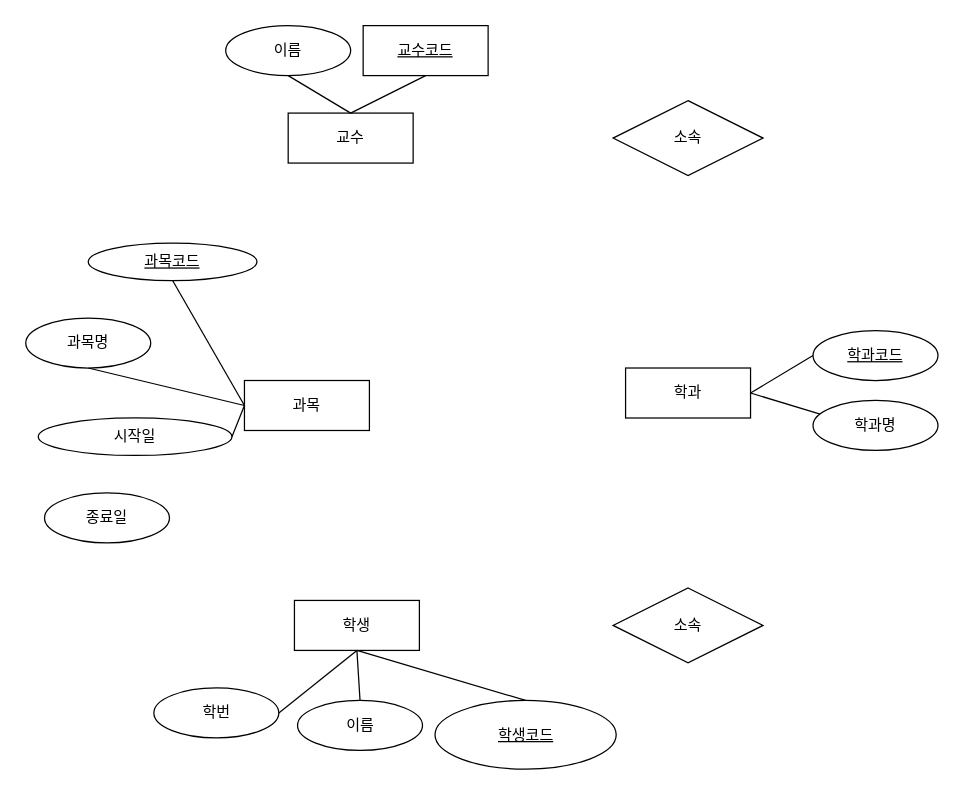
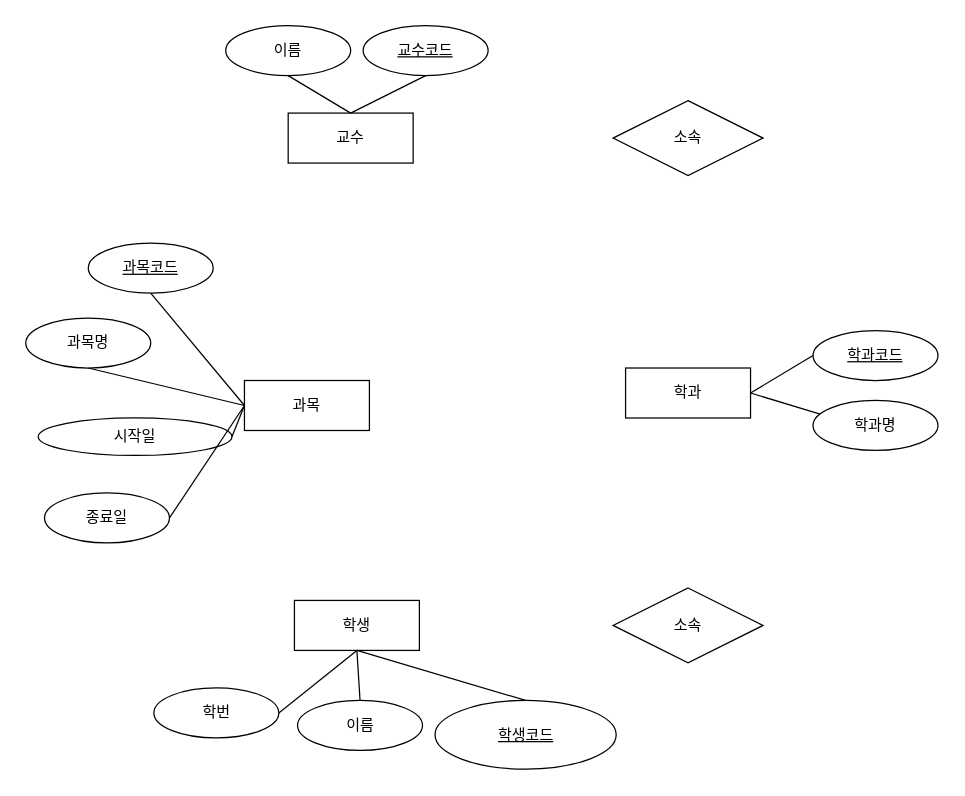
node "교수코드": shape rectangle -> ellipse
node "과목코드": size 169x38 -> 125x50
edge "과목" -- "종료일": added
